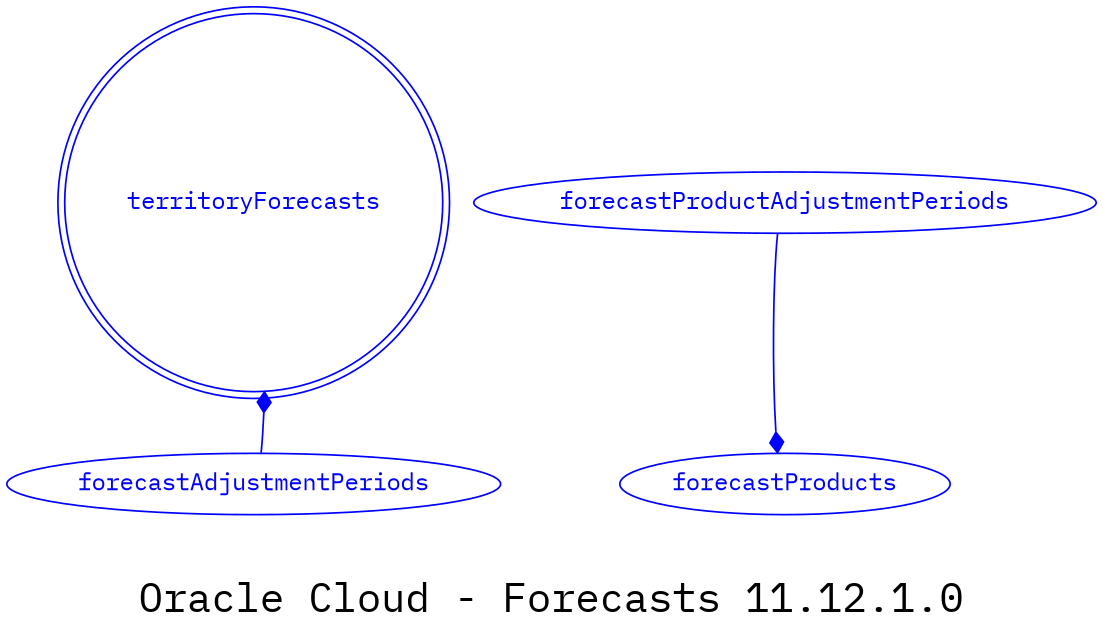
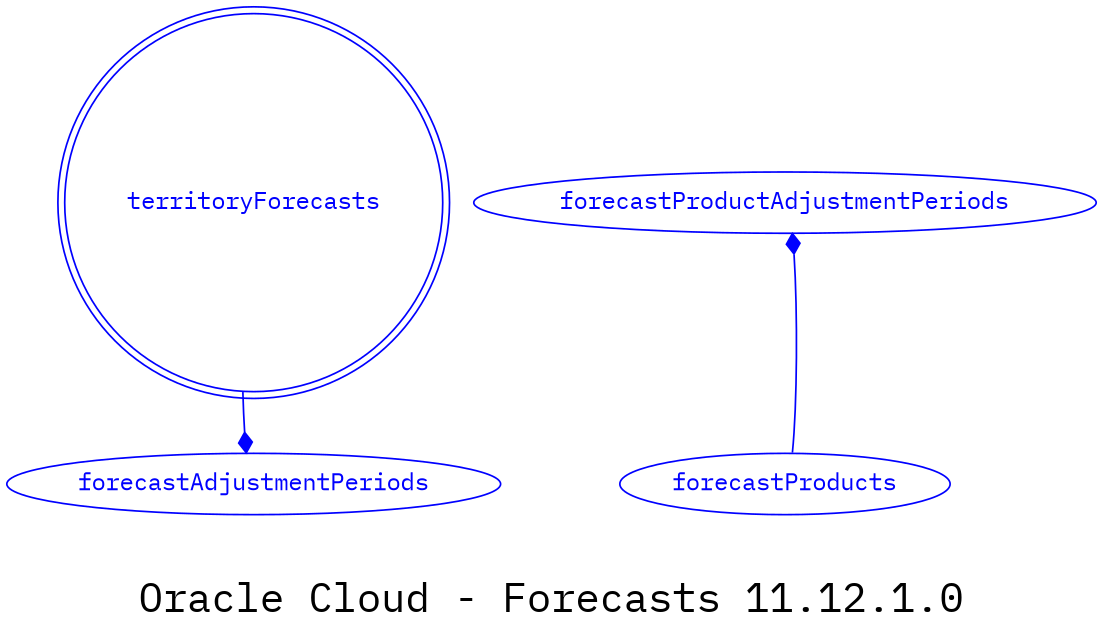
edge "forecastProductAdjustmentPeriods" -> "forecastProducts": reversed
edge "forecastAdjustmentPeriods" -> "territoryForecasts": reversed
